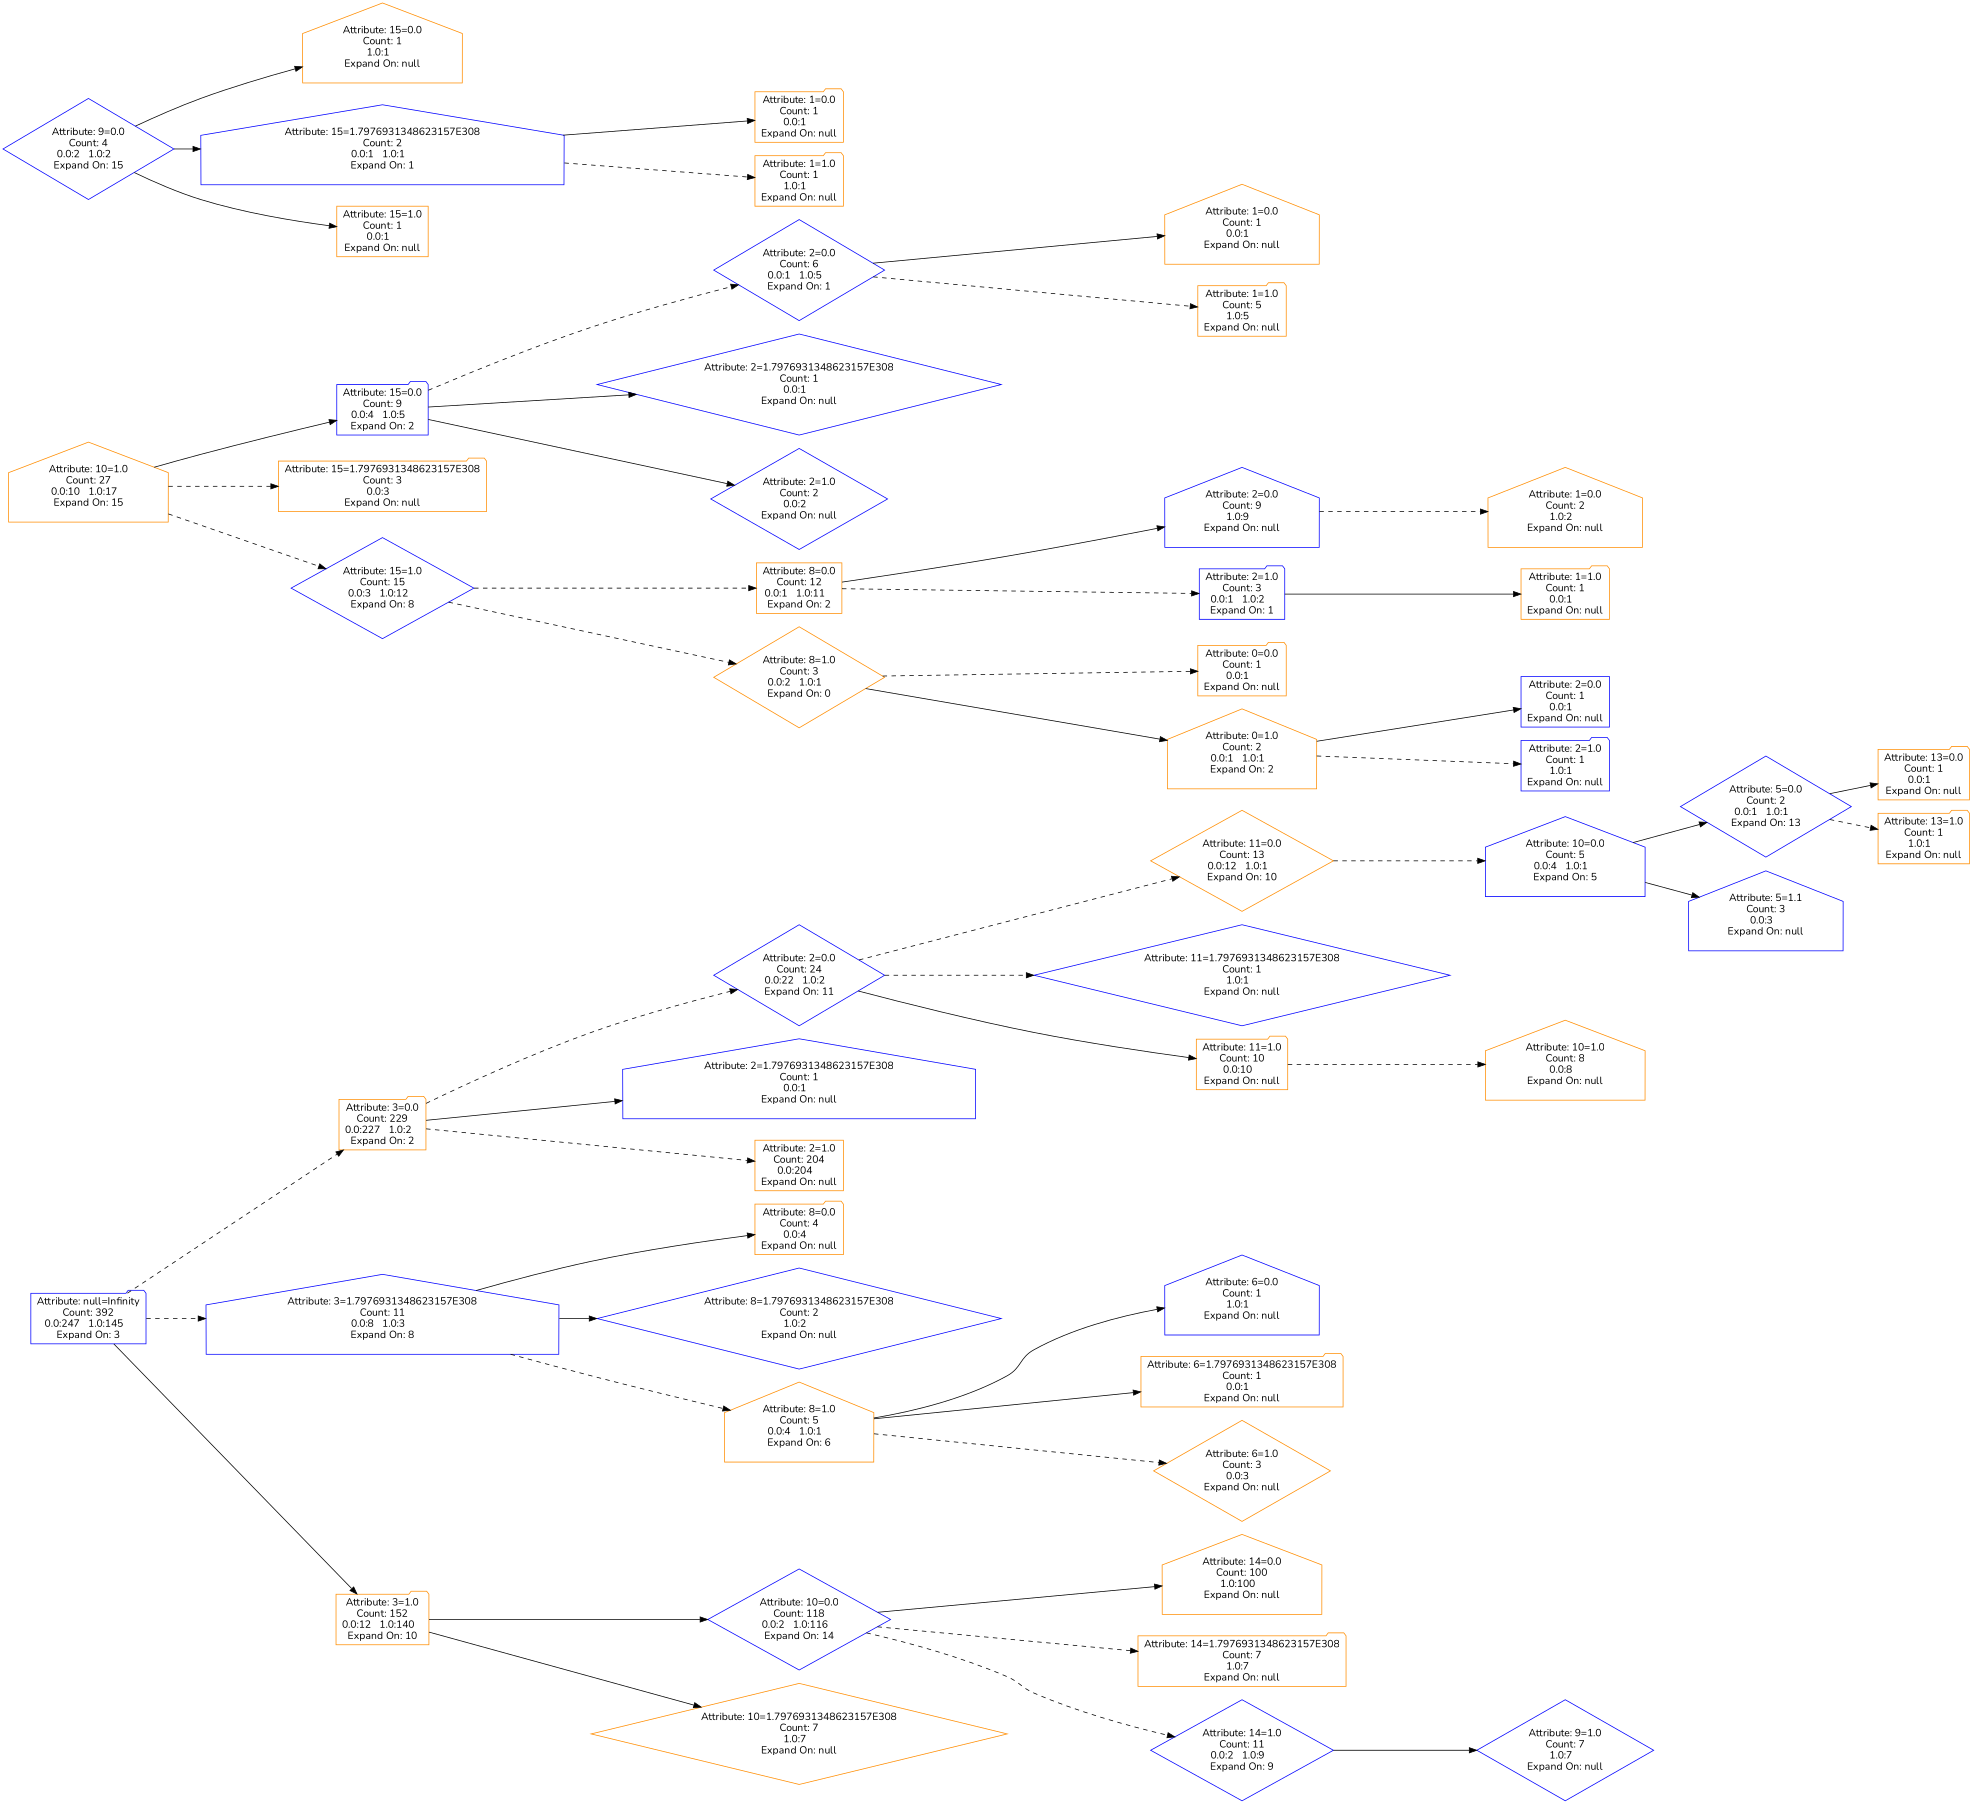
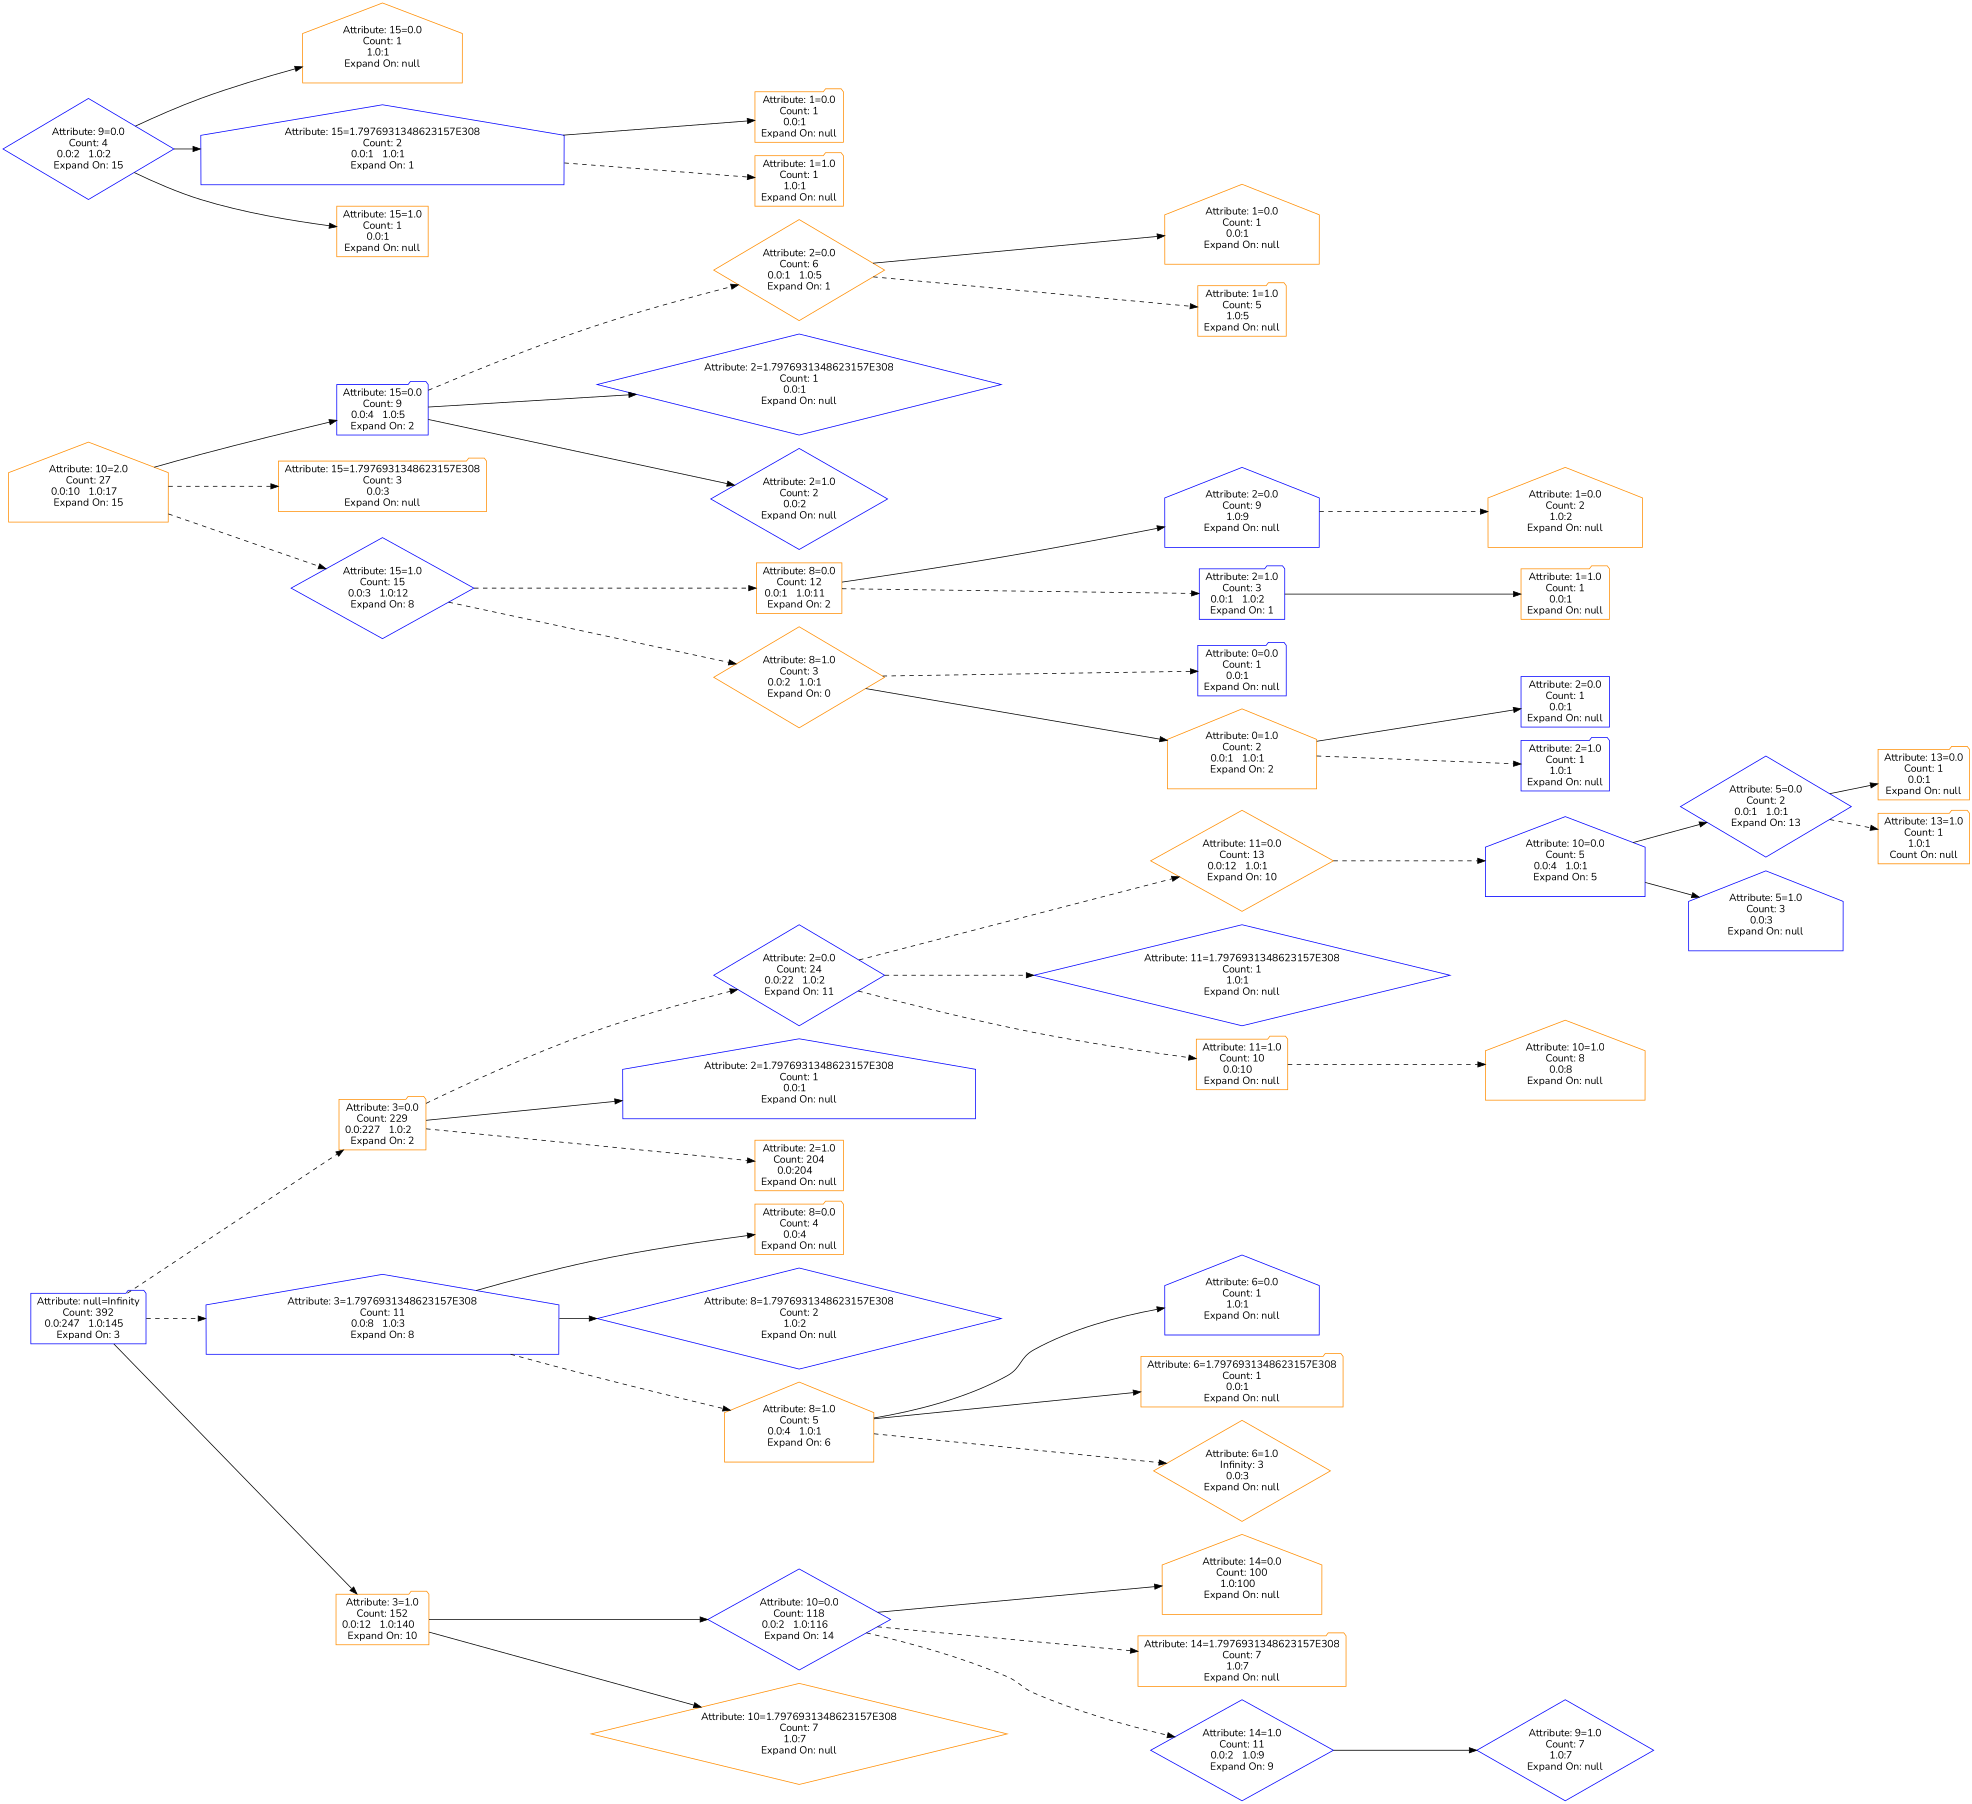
node "Attribute: 2=0.0 Count: 6 0.0:1   1.0:5 Expand On: 1": color blue -> darkorange
node "Attribute: 10=1.0 Count: 27 0.0:10   1.0:17 Expand On: 15": label "Attribute: 10=1.0 Count: 27 0.0:10   1.0:17 Expand On: 15" -> "Attribute: 10=2.0 Count: 27 0.0:10   1.0:17 Expand On: 15"
node "Attribute: 0=0.0 Count: 1 0.0:1 Expand On: null": color darkorange -> blue
node "Attribute: 13=1.0 Count: 1 1.0:1 Expand On: null": label "Attribute: 13=1.0 Count: 1 1.0:1 Expand On: null" -> "Attribute: 13=1.0 Count: 1 1.0:1 Count On: null"
node "Attribute: 5=1.1 Count: 3 0.0:3 Expand On: null": label "Attribute: 5=1.1 Count: 3 0.0:3 Expand On: null" -> "Attribute: 5=1.0 Count: 3 0.0:3 Expand On: null"
edge "Attribute: 2=0.0 Count: 24 0.0:22   1.0:2 Expand On: 11" -> "Attribute: 11=1.0 Count: 10 0.0:10 Expand On: null": style solid -> dashed
node "Attribute: 6=1.0 Count: 3 0.0:3 Expand On: null": label "Attribute: 6=1.0 Count: 3 0.0:3 Expand On: null" -> "Attribute: 6=1.0 Infinity: 3 0.0:3 Expand On: null"
